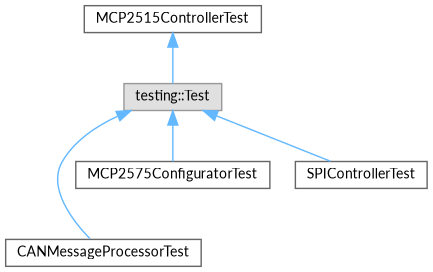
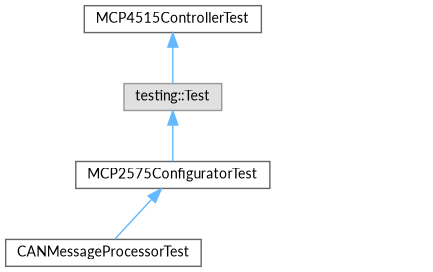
node "MCP2515ControllerTest": label "MCP2515ControllerTest" -> "MCP4515ControllerTest"
edge "CANMessageProcessorTest" -> "testing::Test": now "CANMessageProcessorTest" -> "MCP2575ConfiguratorTest"
node "SPIControllerTest": removed
